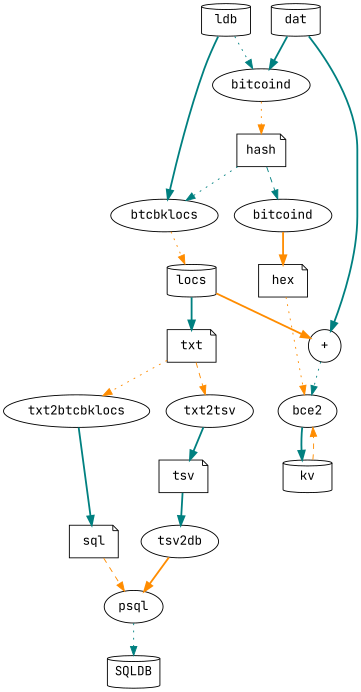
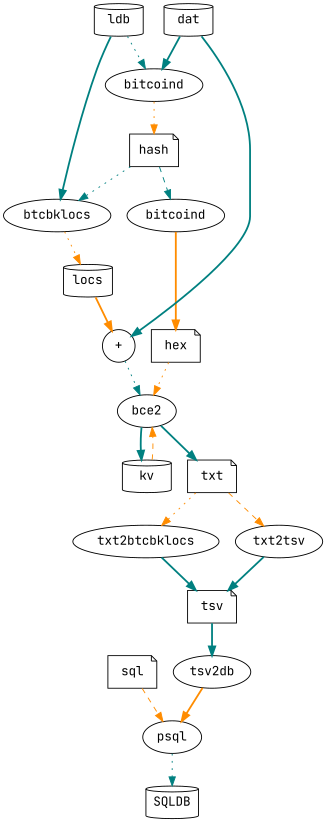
edge "locs" -> "txt": now "bce2" -> "txt"
edge "txt2btcbklocs" -> "sql": now "txt2btcbklocs" -> "tsv"
